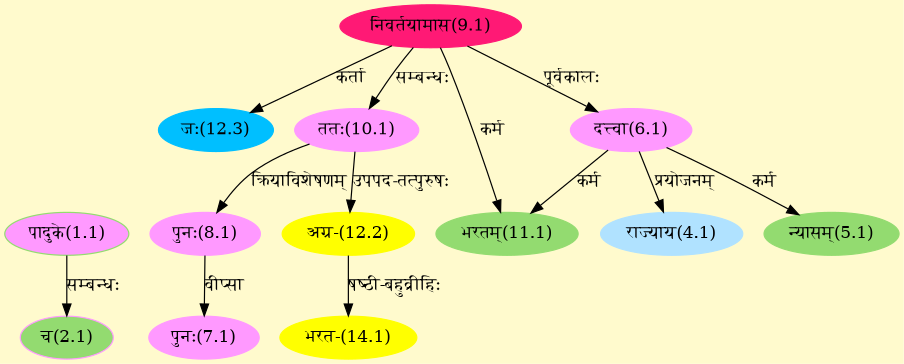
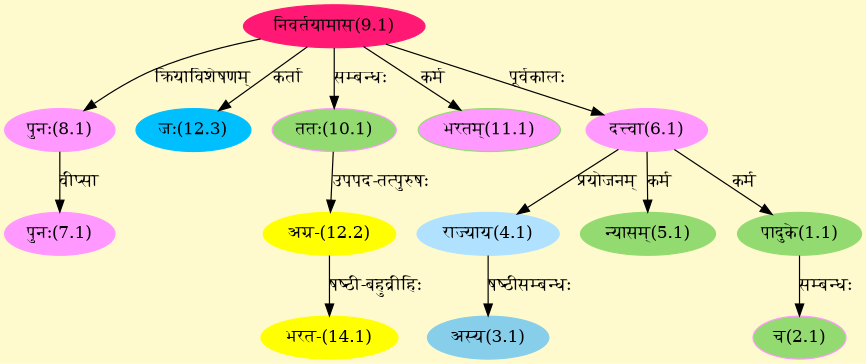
node "ततः(10.1)": fillcolor #ff99ff -> #93db70
edge "ततः(10.1)" -> "पुनः(8.1)": now "निवर्तयामास(9.1)" -> "पुनः(8.1)"
edge "दत्त्वा(6.1)" -> "भरतम्(11.1)": now "दत्त्वा(6.1)" -> "पादुके(1.1)"
node "पादुके(1.1)": fillcolor #ff99ff -> #93db70
node "भरतम्(11.1)": fillcolor #93db70 -> #ff99ff
node "अस्य(3.1)": added
